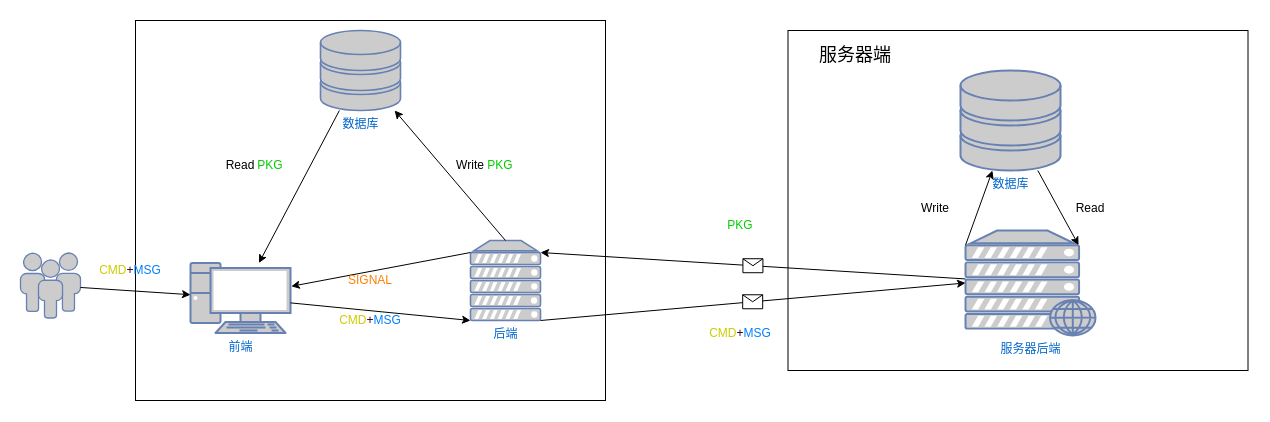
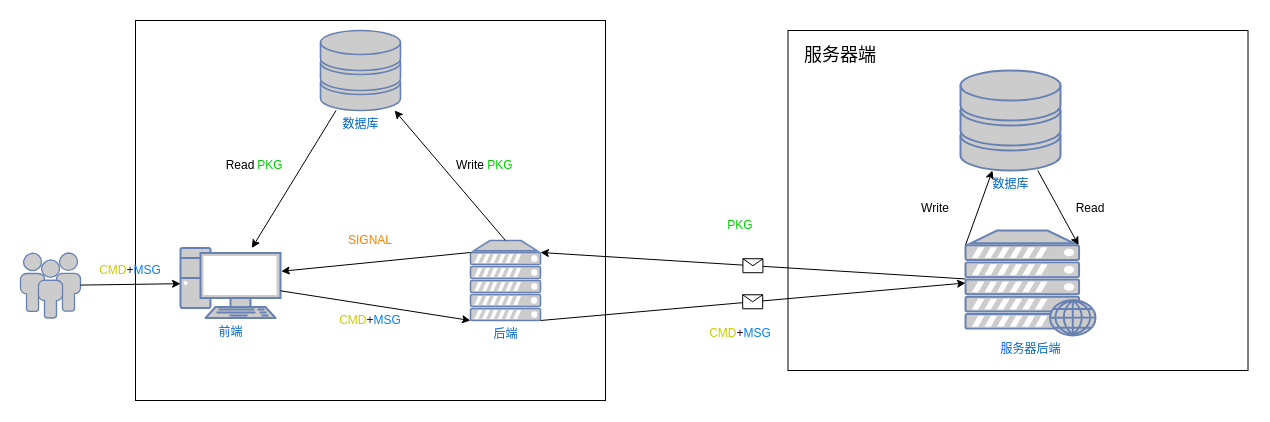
node "服务器端": moved (856, 56) -> (841, 56)
node "SIGNAL": moved (371, 281) -> (371, 241)
node "前端": moved (241, 298) -> (231, 283)
